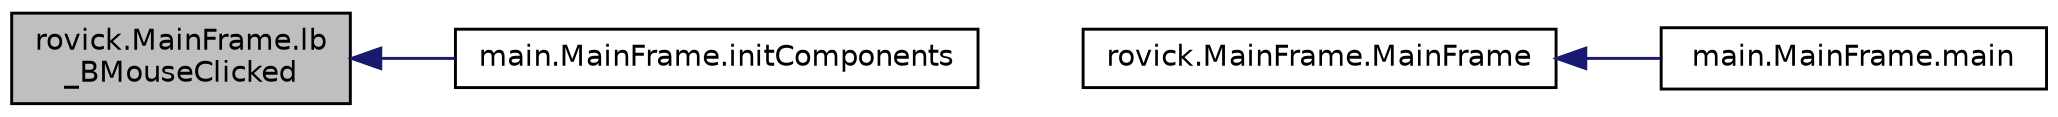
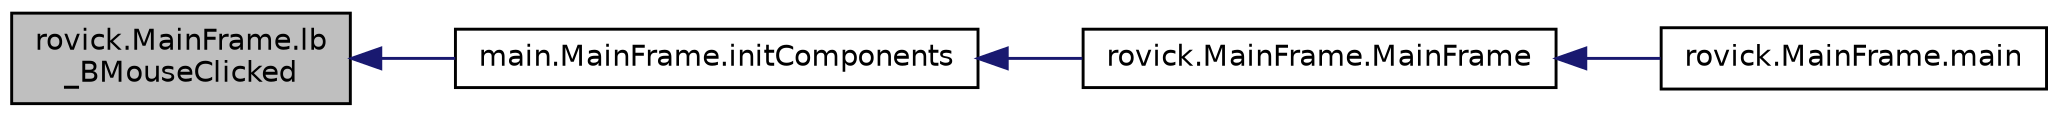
edge "rovick.MainFrame.MainFrame" -> "main.MainFrame.initComponents": added
node "main.MainFrame.main": label "main.MainFrame.main" -> "rovick.MainFrame.main"
